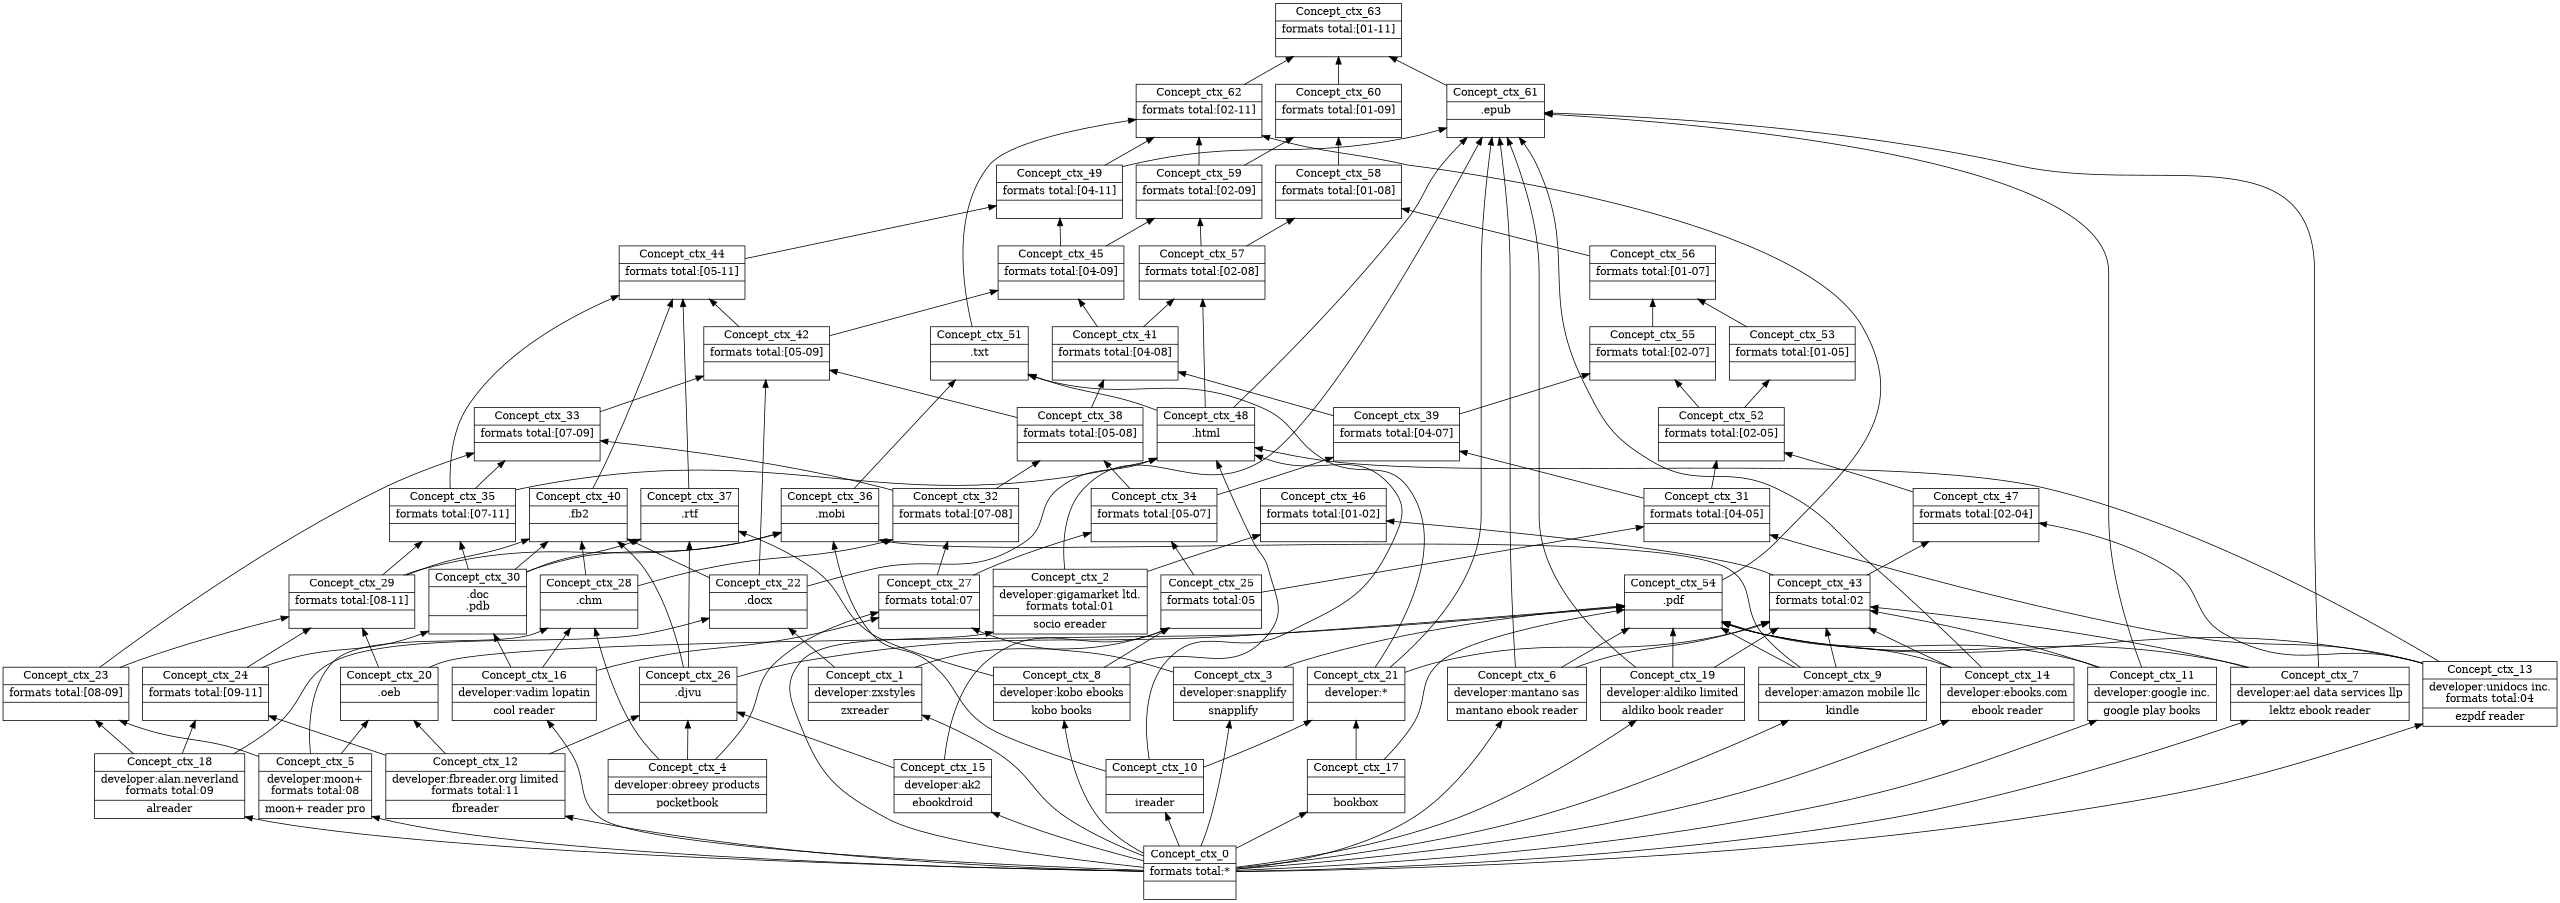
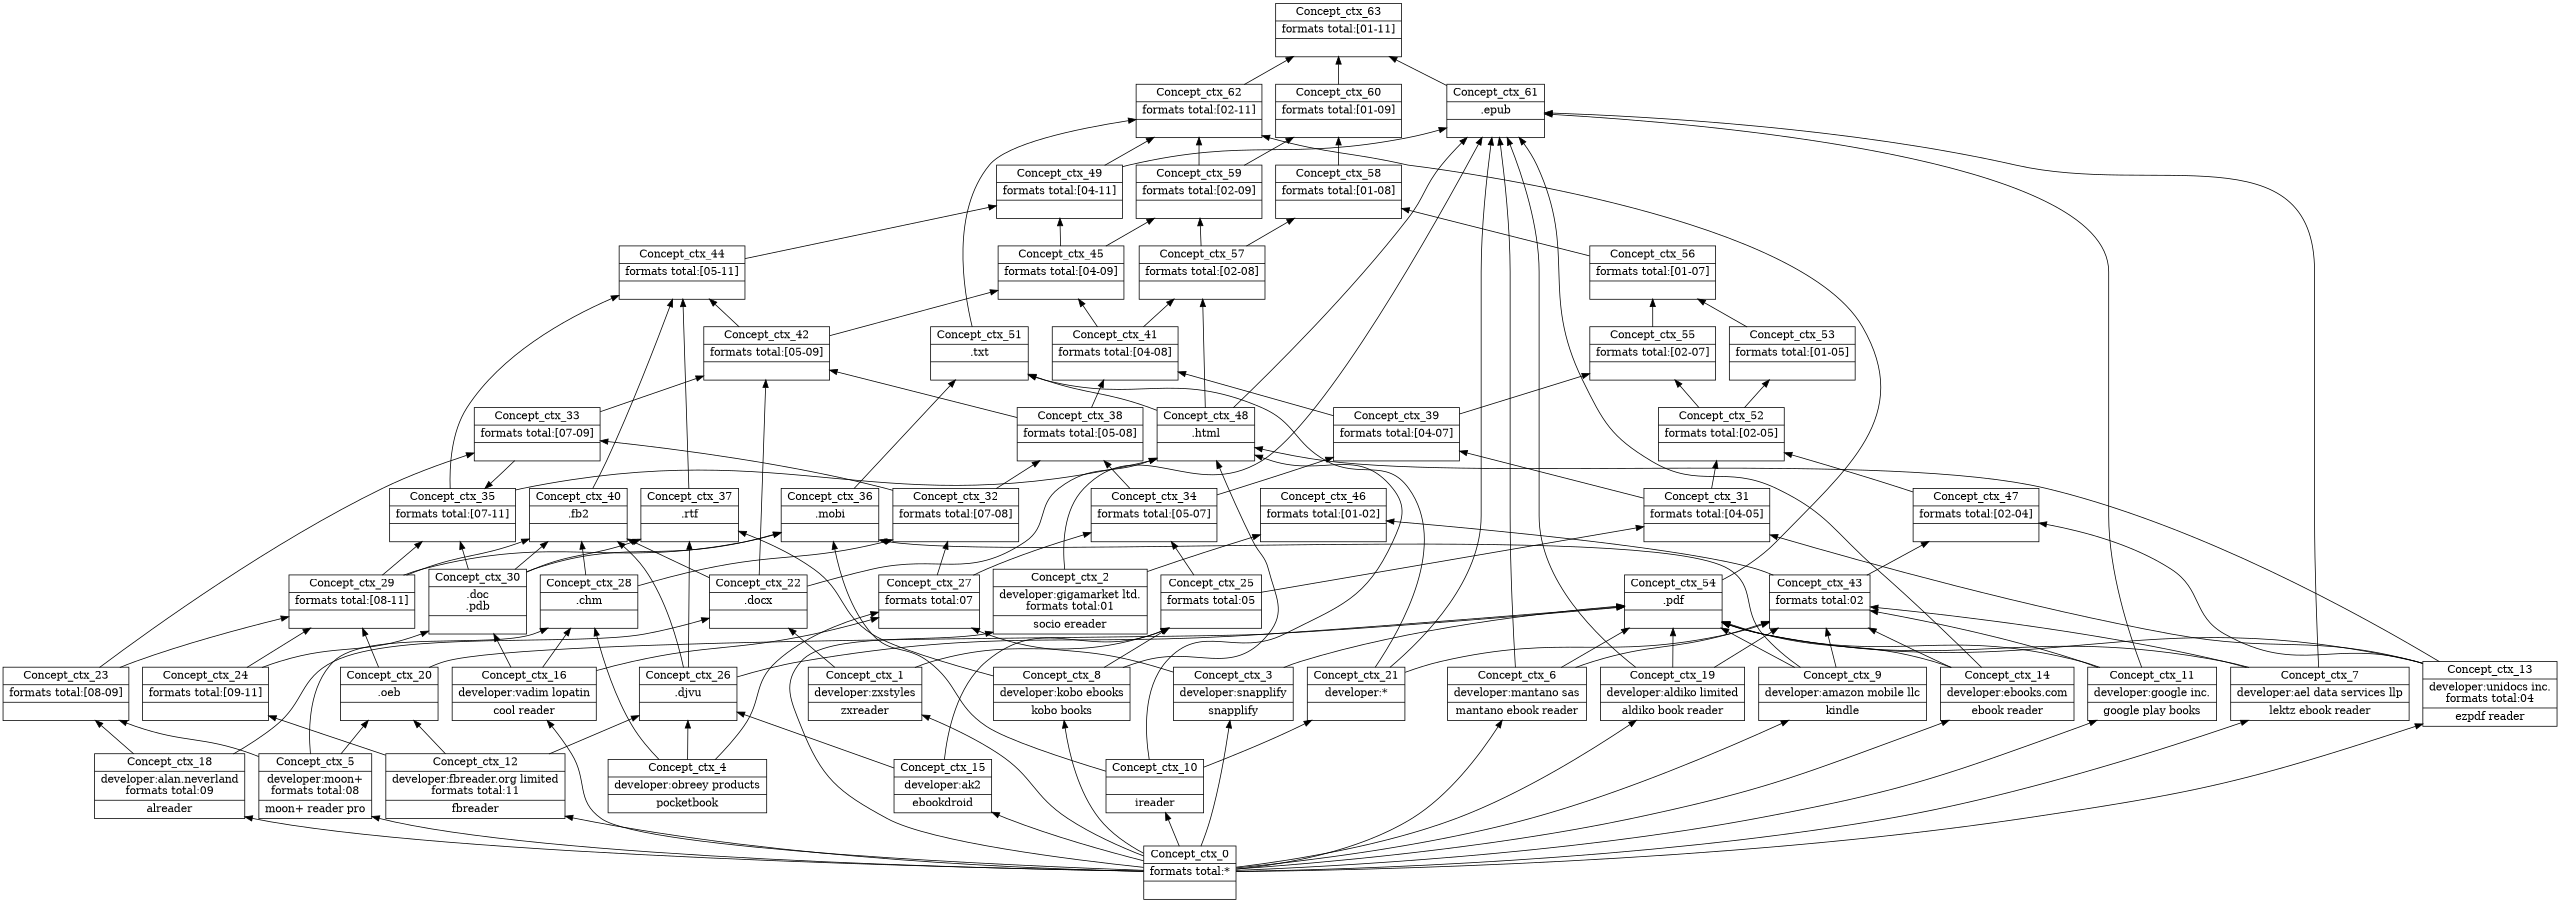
edge "Concept_ctx_35" -> "Concept_ctx_33": reversed
edge "Concept_ctx_18" -> "Concept_ctx_24": removed
node "Concept_ctx_17": removed
